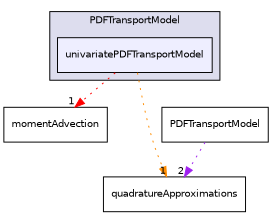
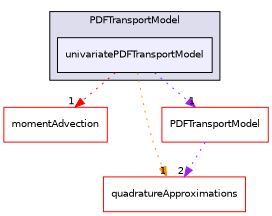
edge "univariatePDFTransportModel" -> "PDFTransportModel": added
node "momentAdvection": color black -> red
node "PDFTransportModel": color black -> red
node "quadratureApproximations": color black -> red
